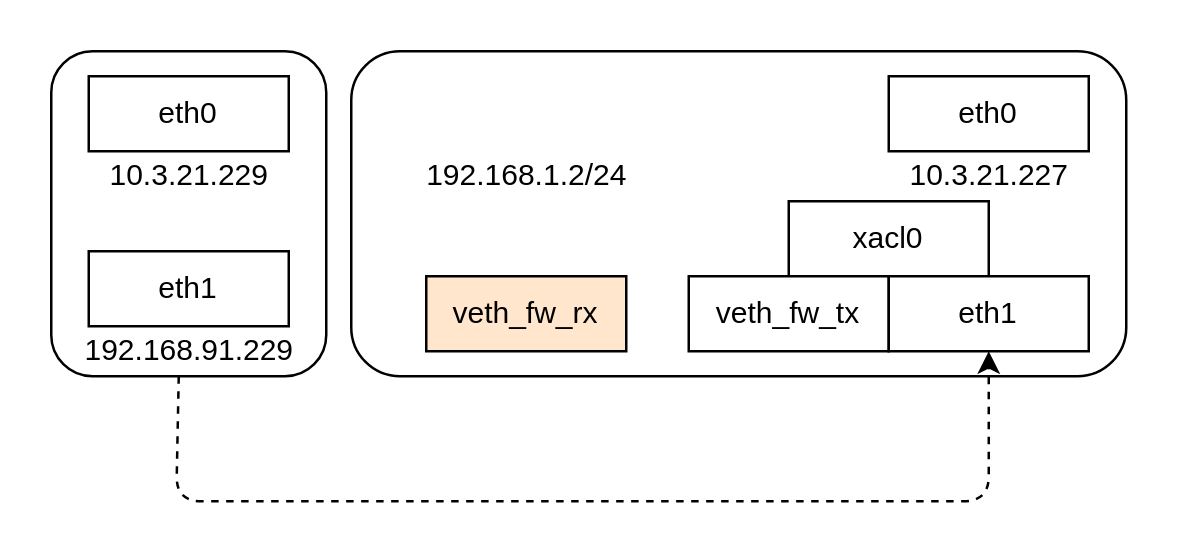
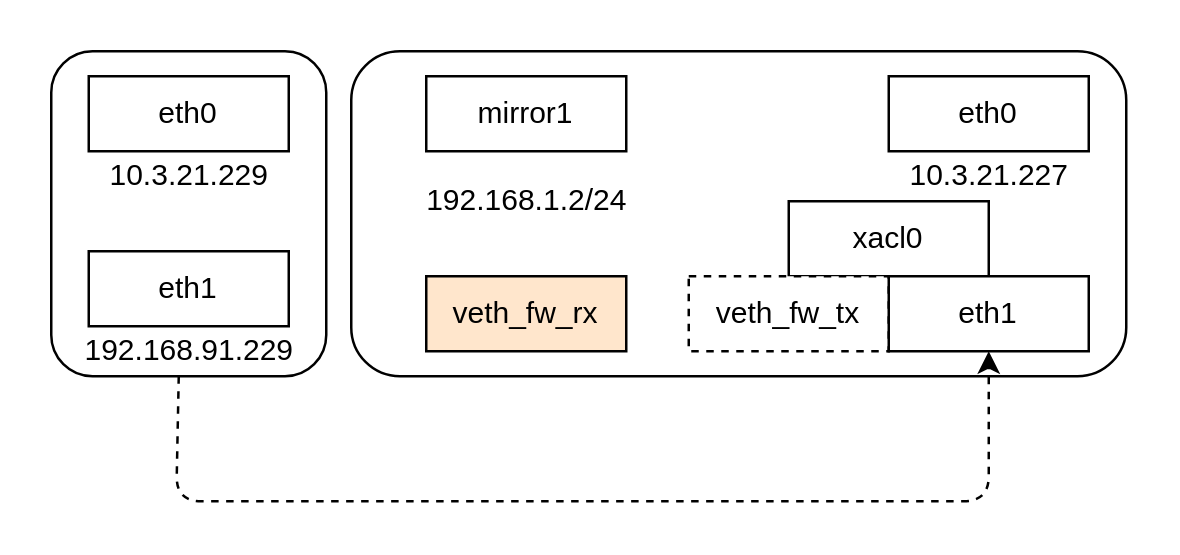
node "mirror1": added
node "192.168.1.2/24": moved (526, 176) -> (526, 201)
node "veth_fw_tx": style solid -> dashed
